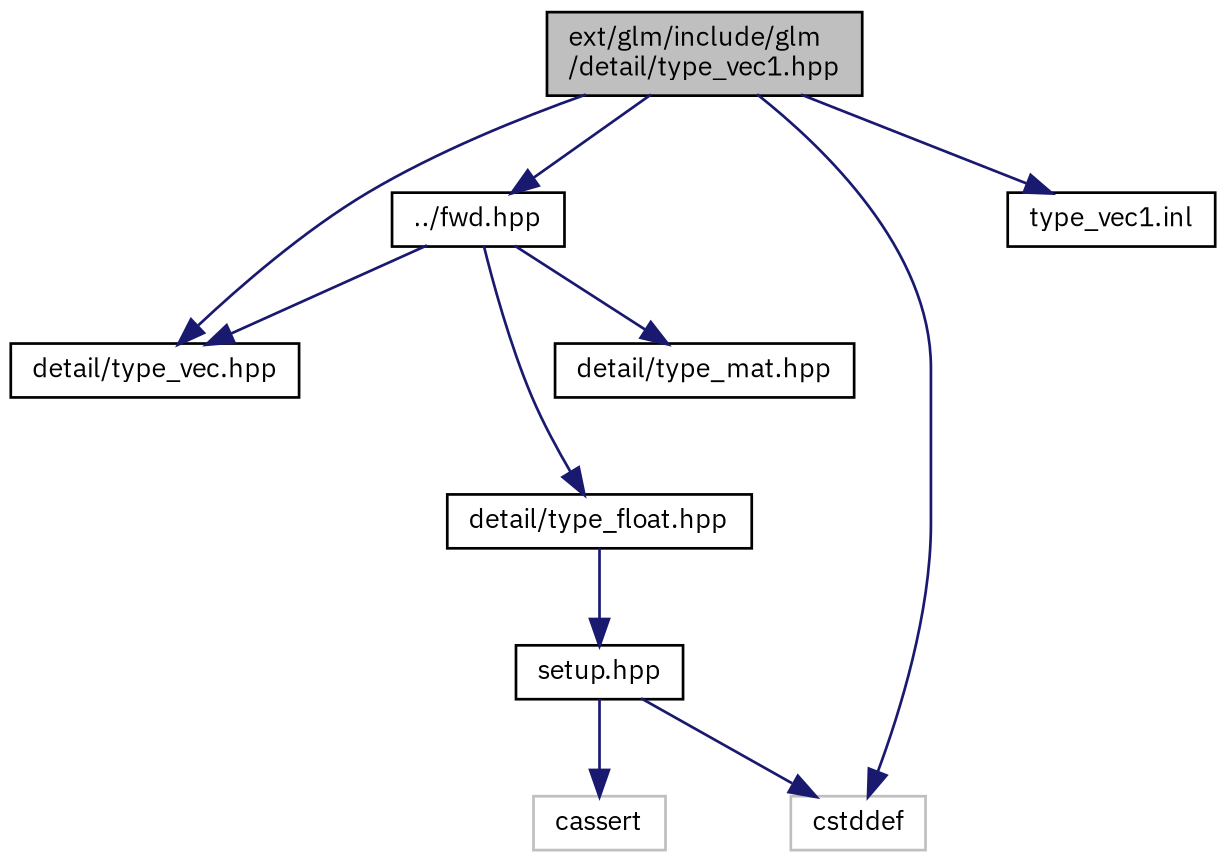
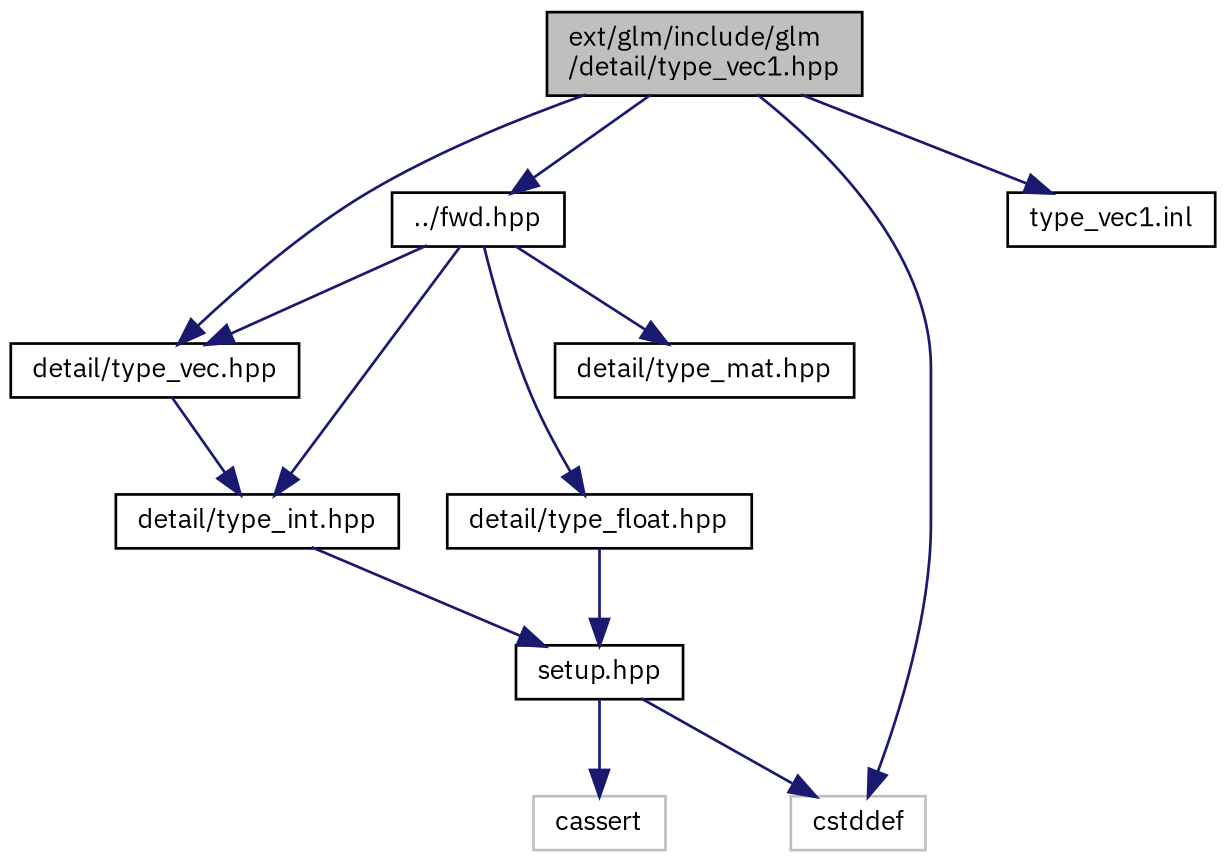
node "detail/type_int.hpp": added
